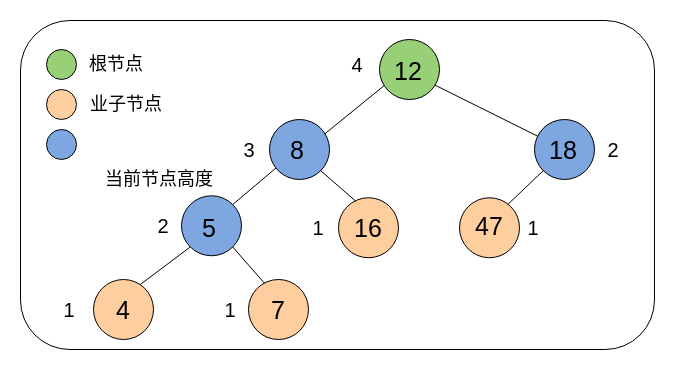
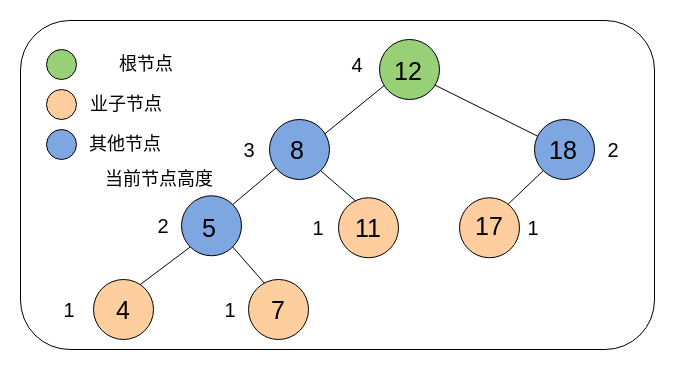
node "根节点": moved (117, 65) -> (147, 65)
node "其他节点": added
node "47": label "47" -> "17"
node "16": label "16" -> "11"
